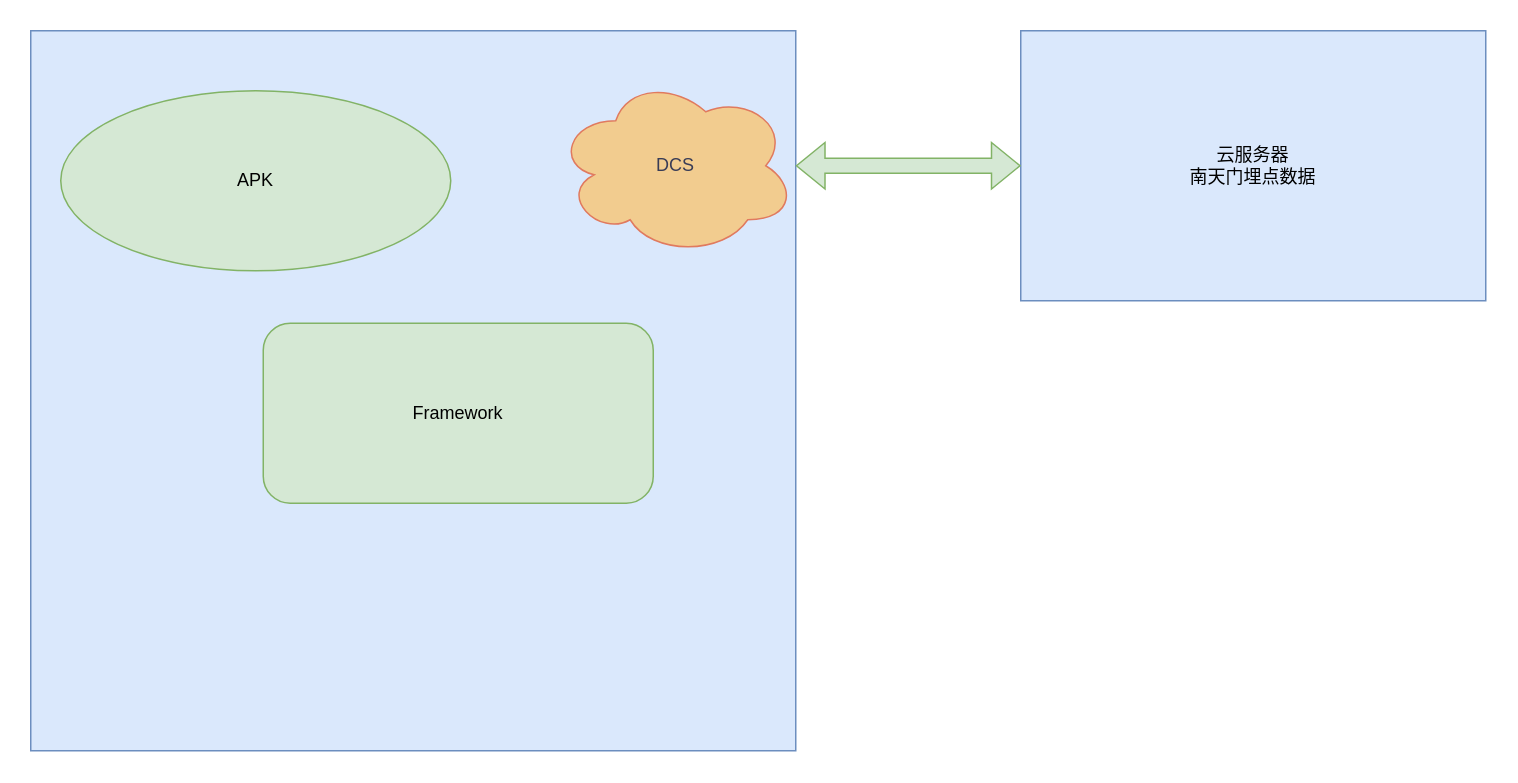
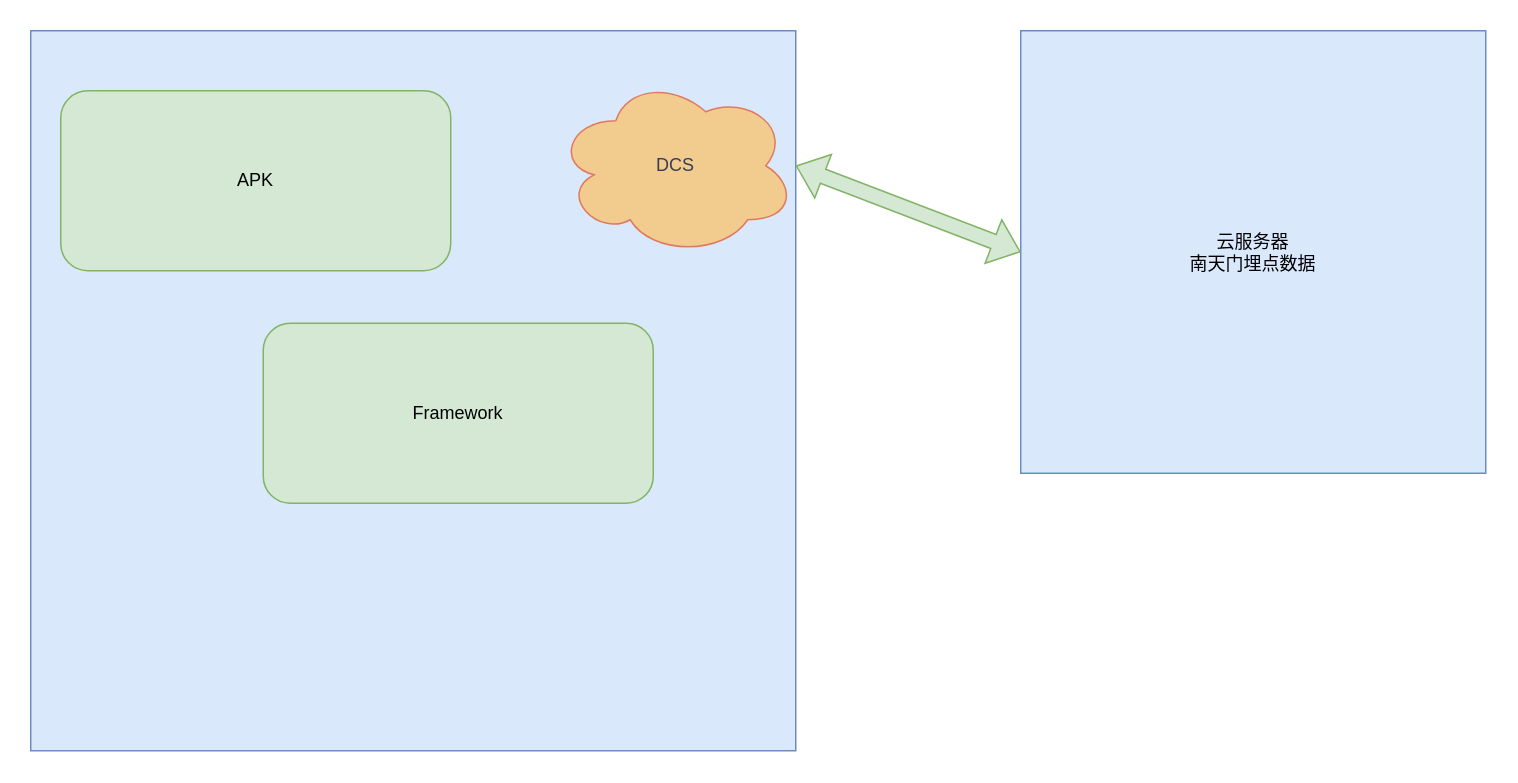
node "云服务器 南天门埋点数据": size 465x270 -> 465x443
node "APK": shape ellipse -> rounded rectangle
